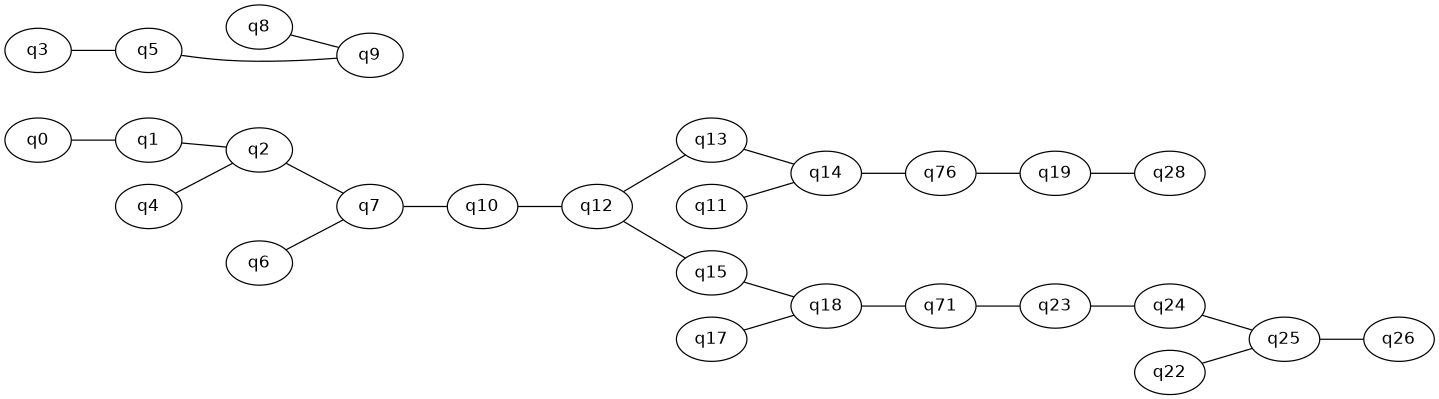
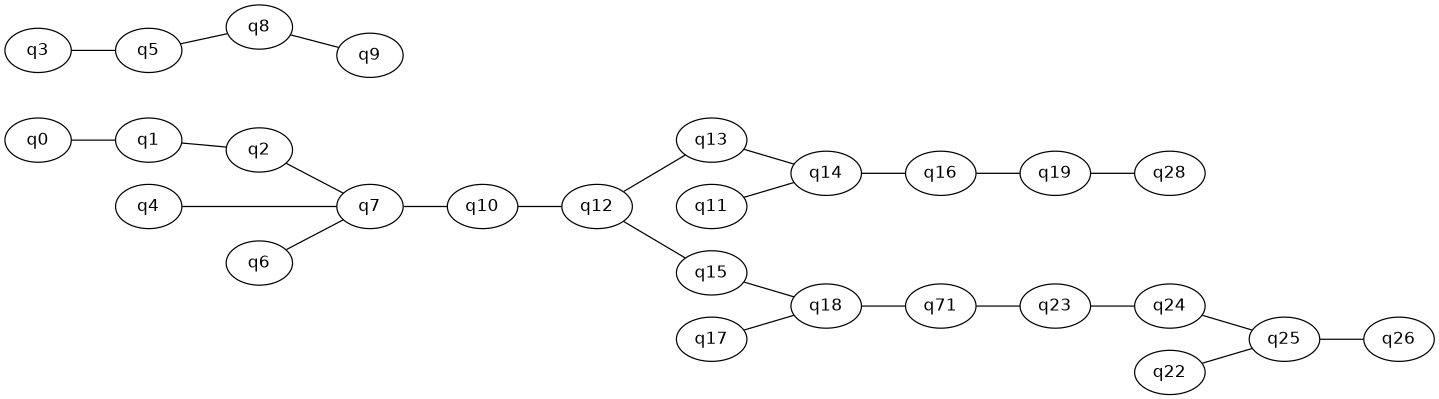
edge "q5" -- "q9": now "q5" -- "q8"
node "q76": label "q76" -> "q16"
edge "q2" -- "q4": now "q7" -- "q4"
